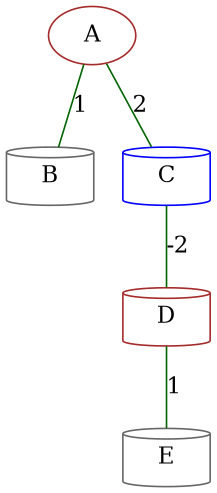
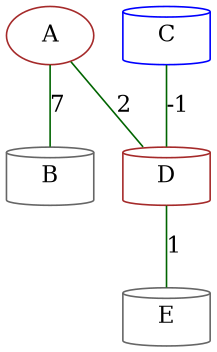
edge "A" -- "C": now "A" -- "D"
edge "A" -- "B": label "1" -> "7"
edge "C" -- "D": label "-2" -> "-1"
